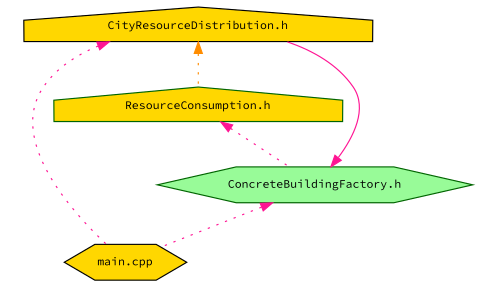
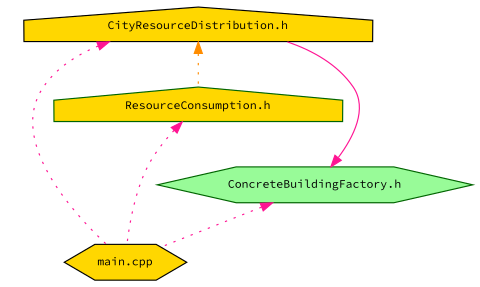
edge "ConcreteBuildingFactory.h" -> "ResourceConsumption.h": now "main.cpp" -> "ResourceConsumption.h"
